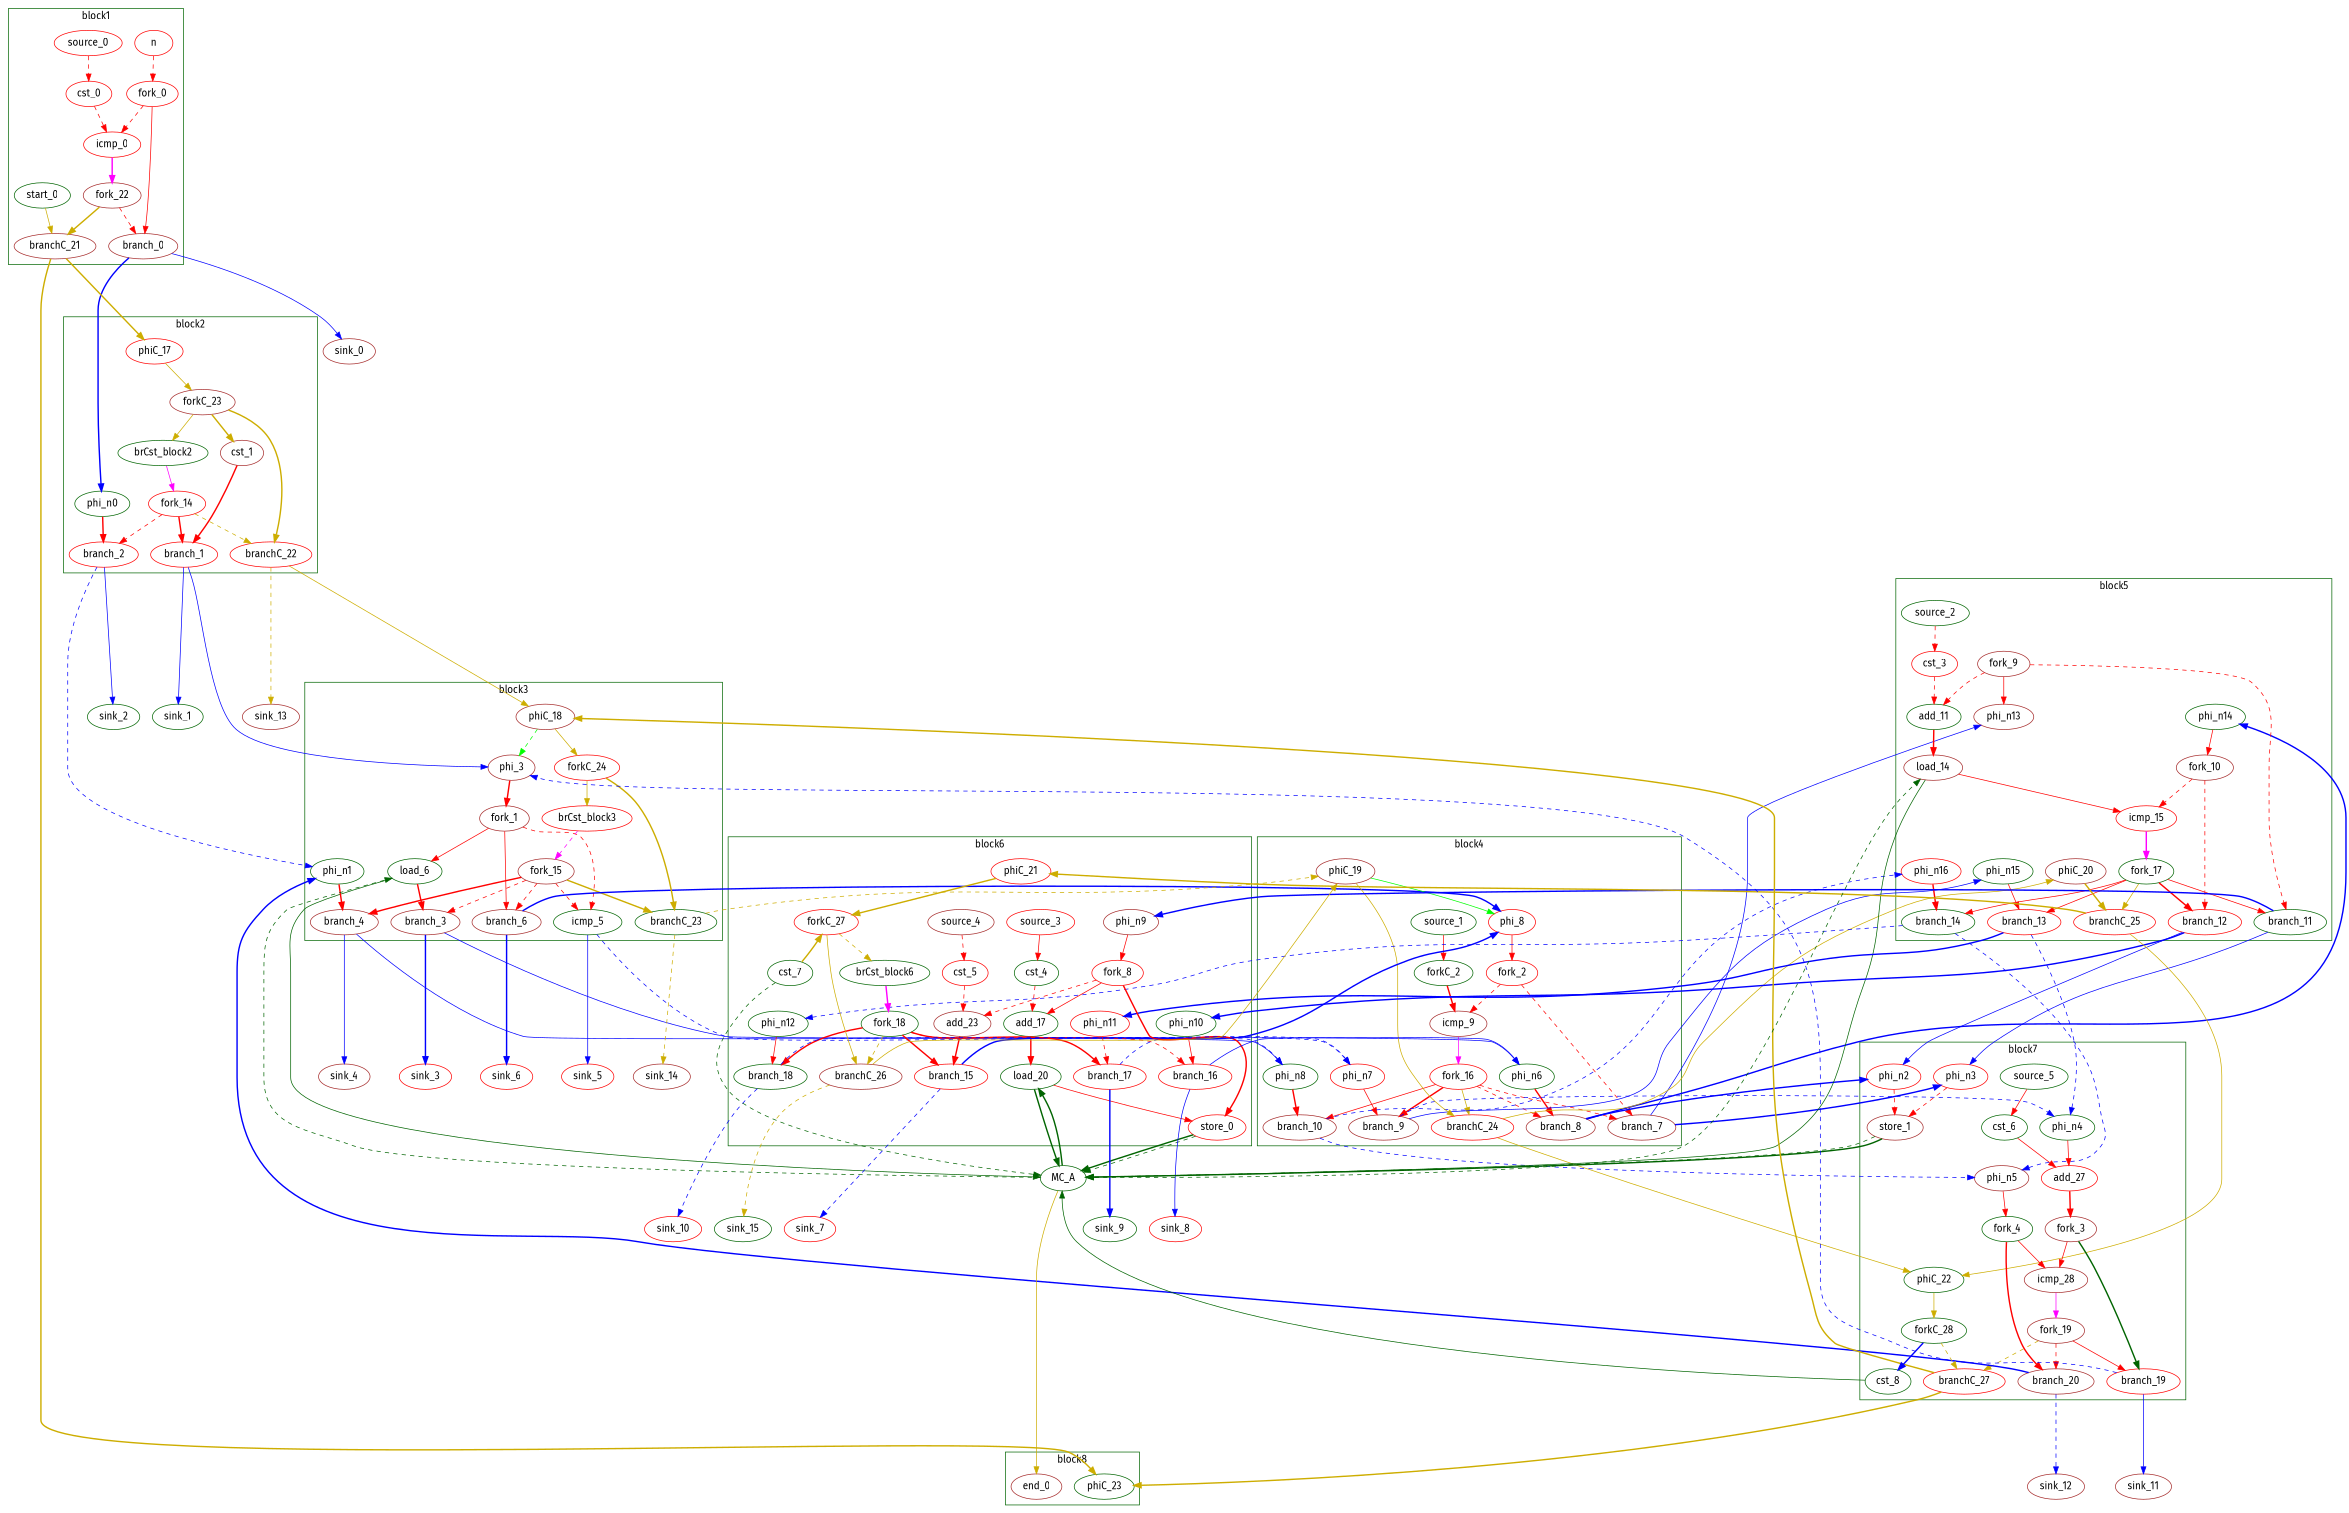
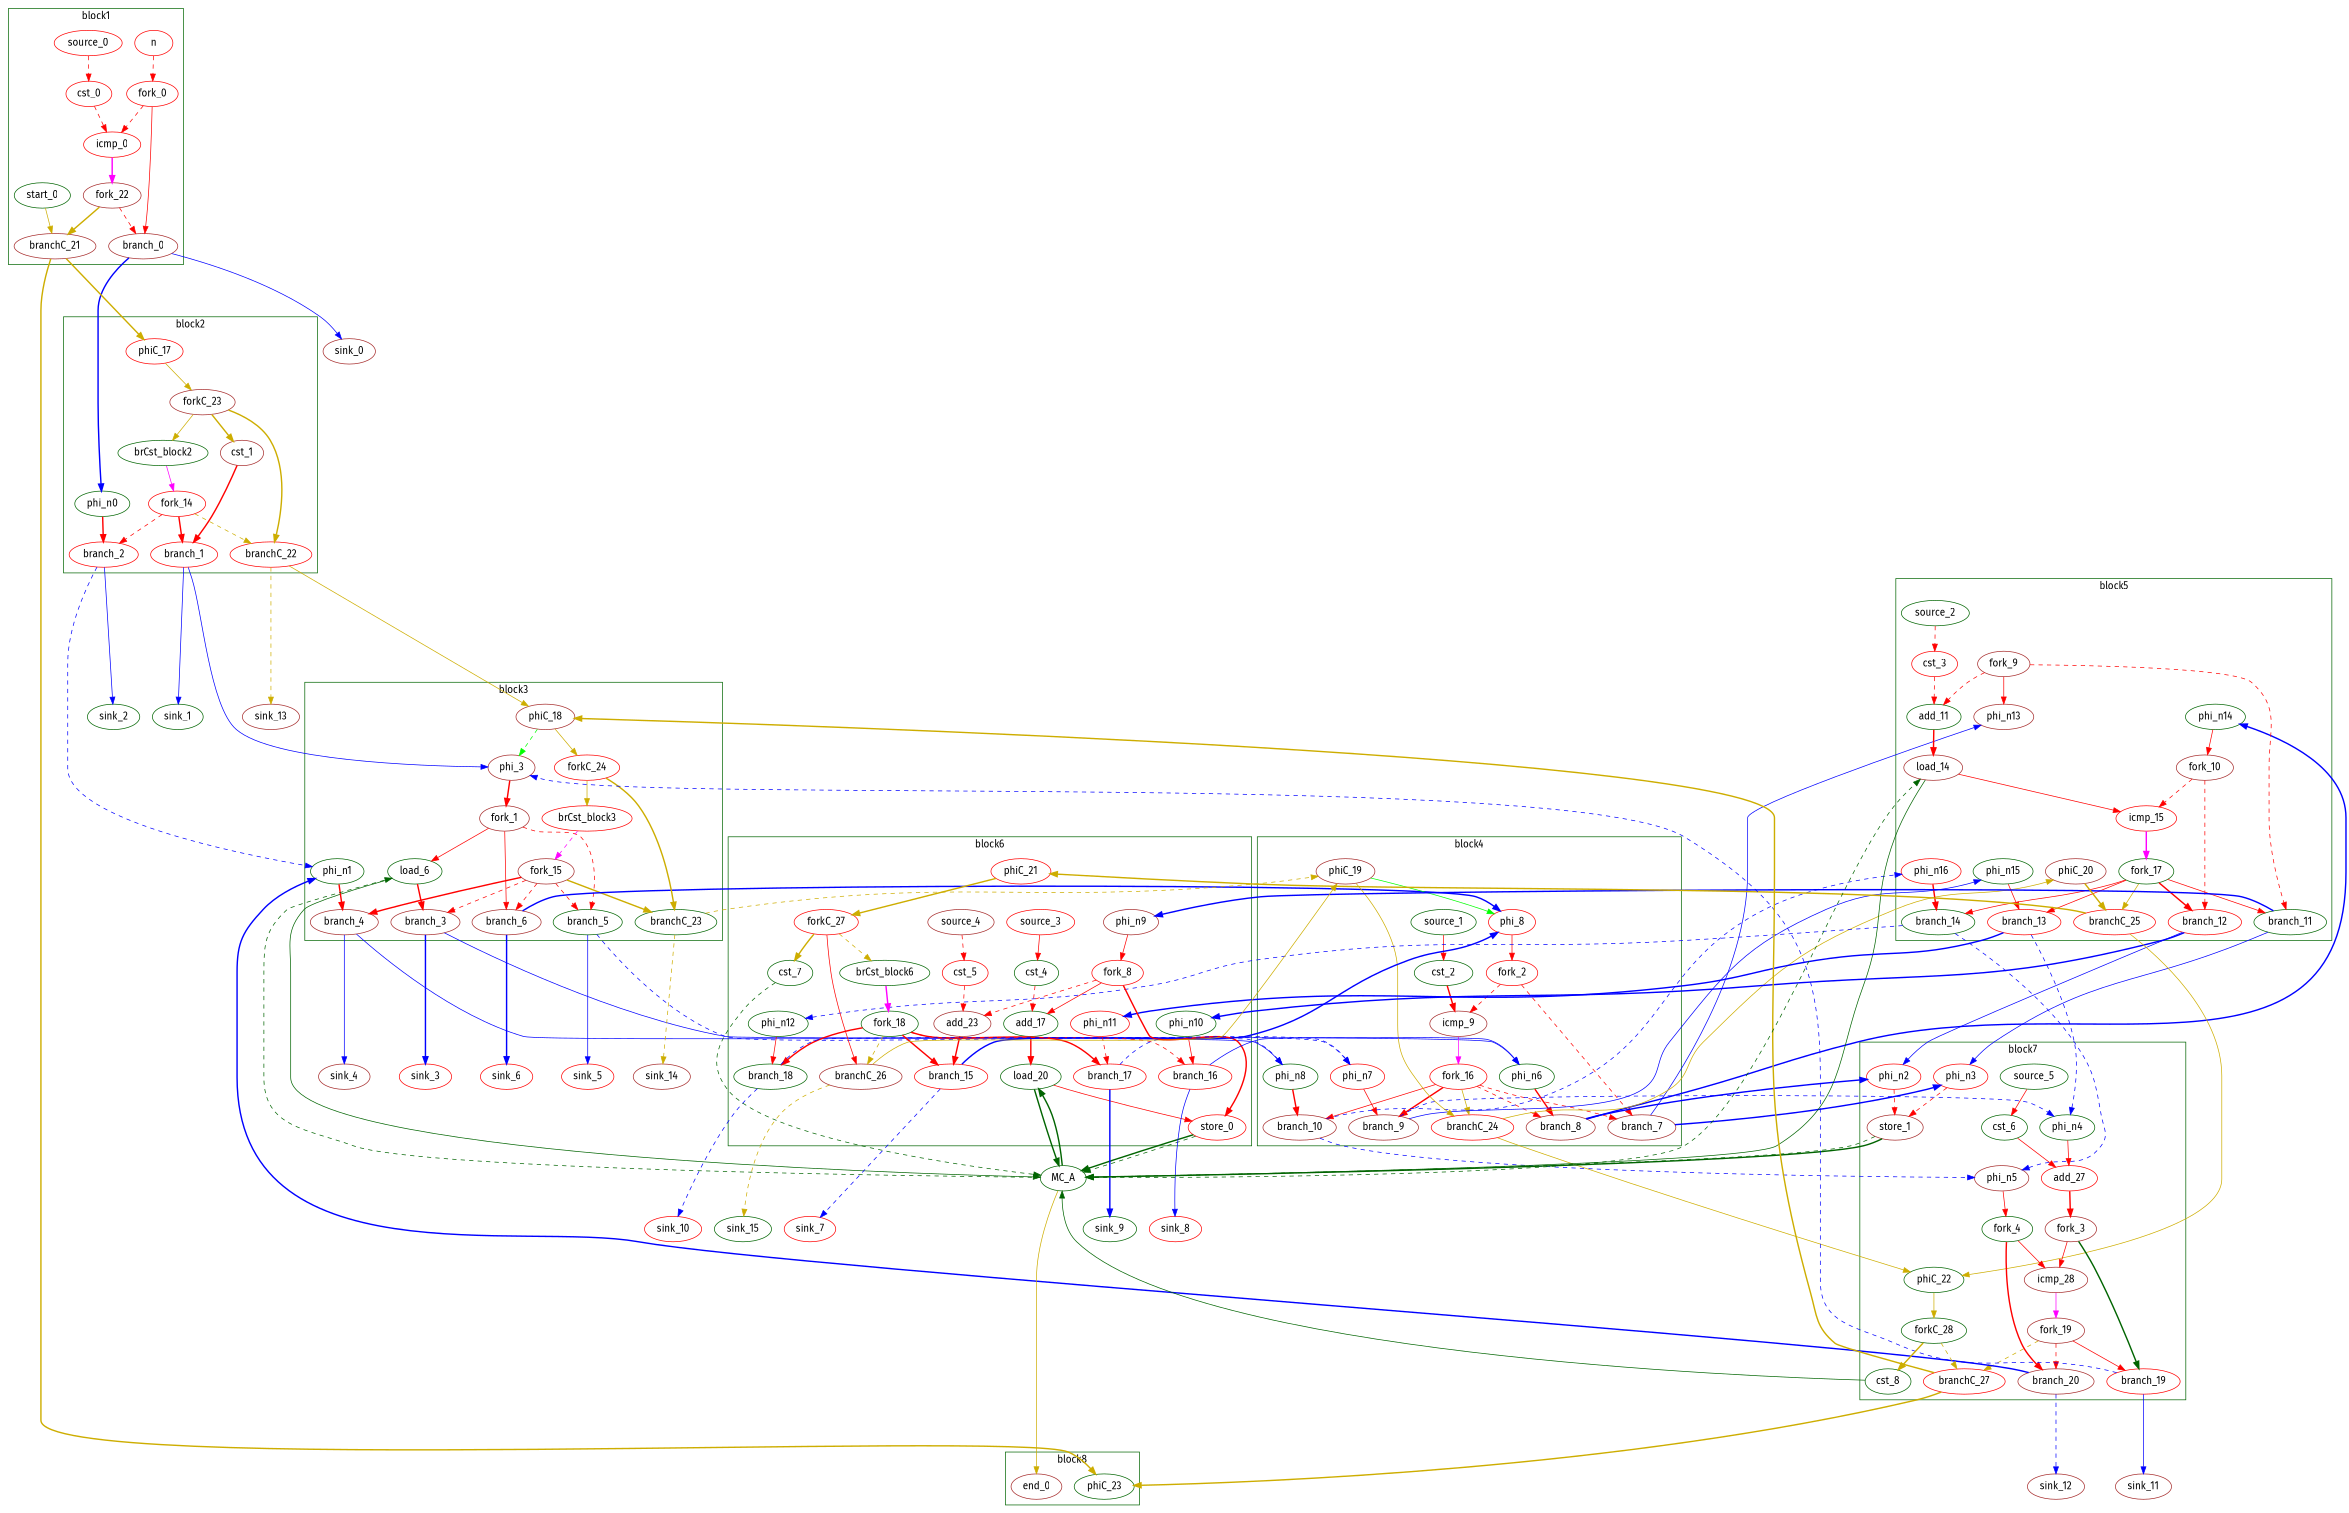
node "icmp_5": label "icmp_5" -> "branch_5"
edge "cst_7" -> "forkC_27": reversed
node "forkC_2": label "forkC_2" -> "cst_2"
edge "forkC_27" -> "branchC_26": color gold3 -> red
edge "forkC_28" -> "cst_8": color blue -> gold3
